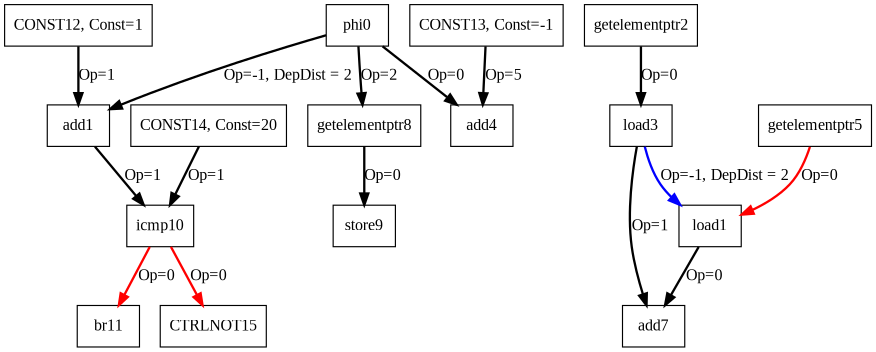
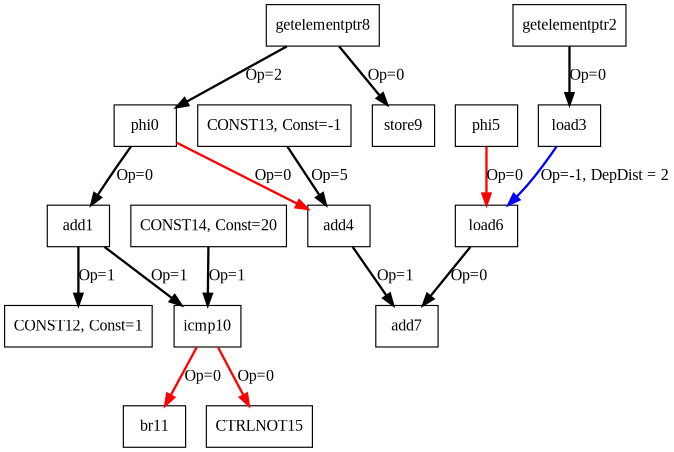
edge "CONST12, Const=1" -> "add1": reversed
edge "phi0" -> "getelementptr8": reversed
edge "phi0" -> "add4": color black -> red
edge "phi0" -> "add1": label "Op=-1, DepDist = 2" -> "Op=0"
node "getelementptr5": label "getelementptr5" -> "phi5"
edge "load3" -> "add7": now "add4" -> "add7"
node "load1": label "load1" -> "load6"
